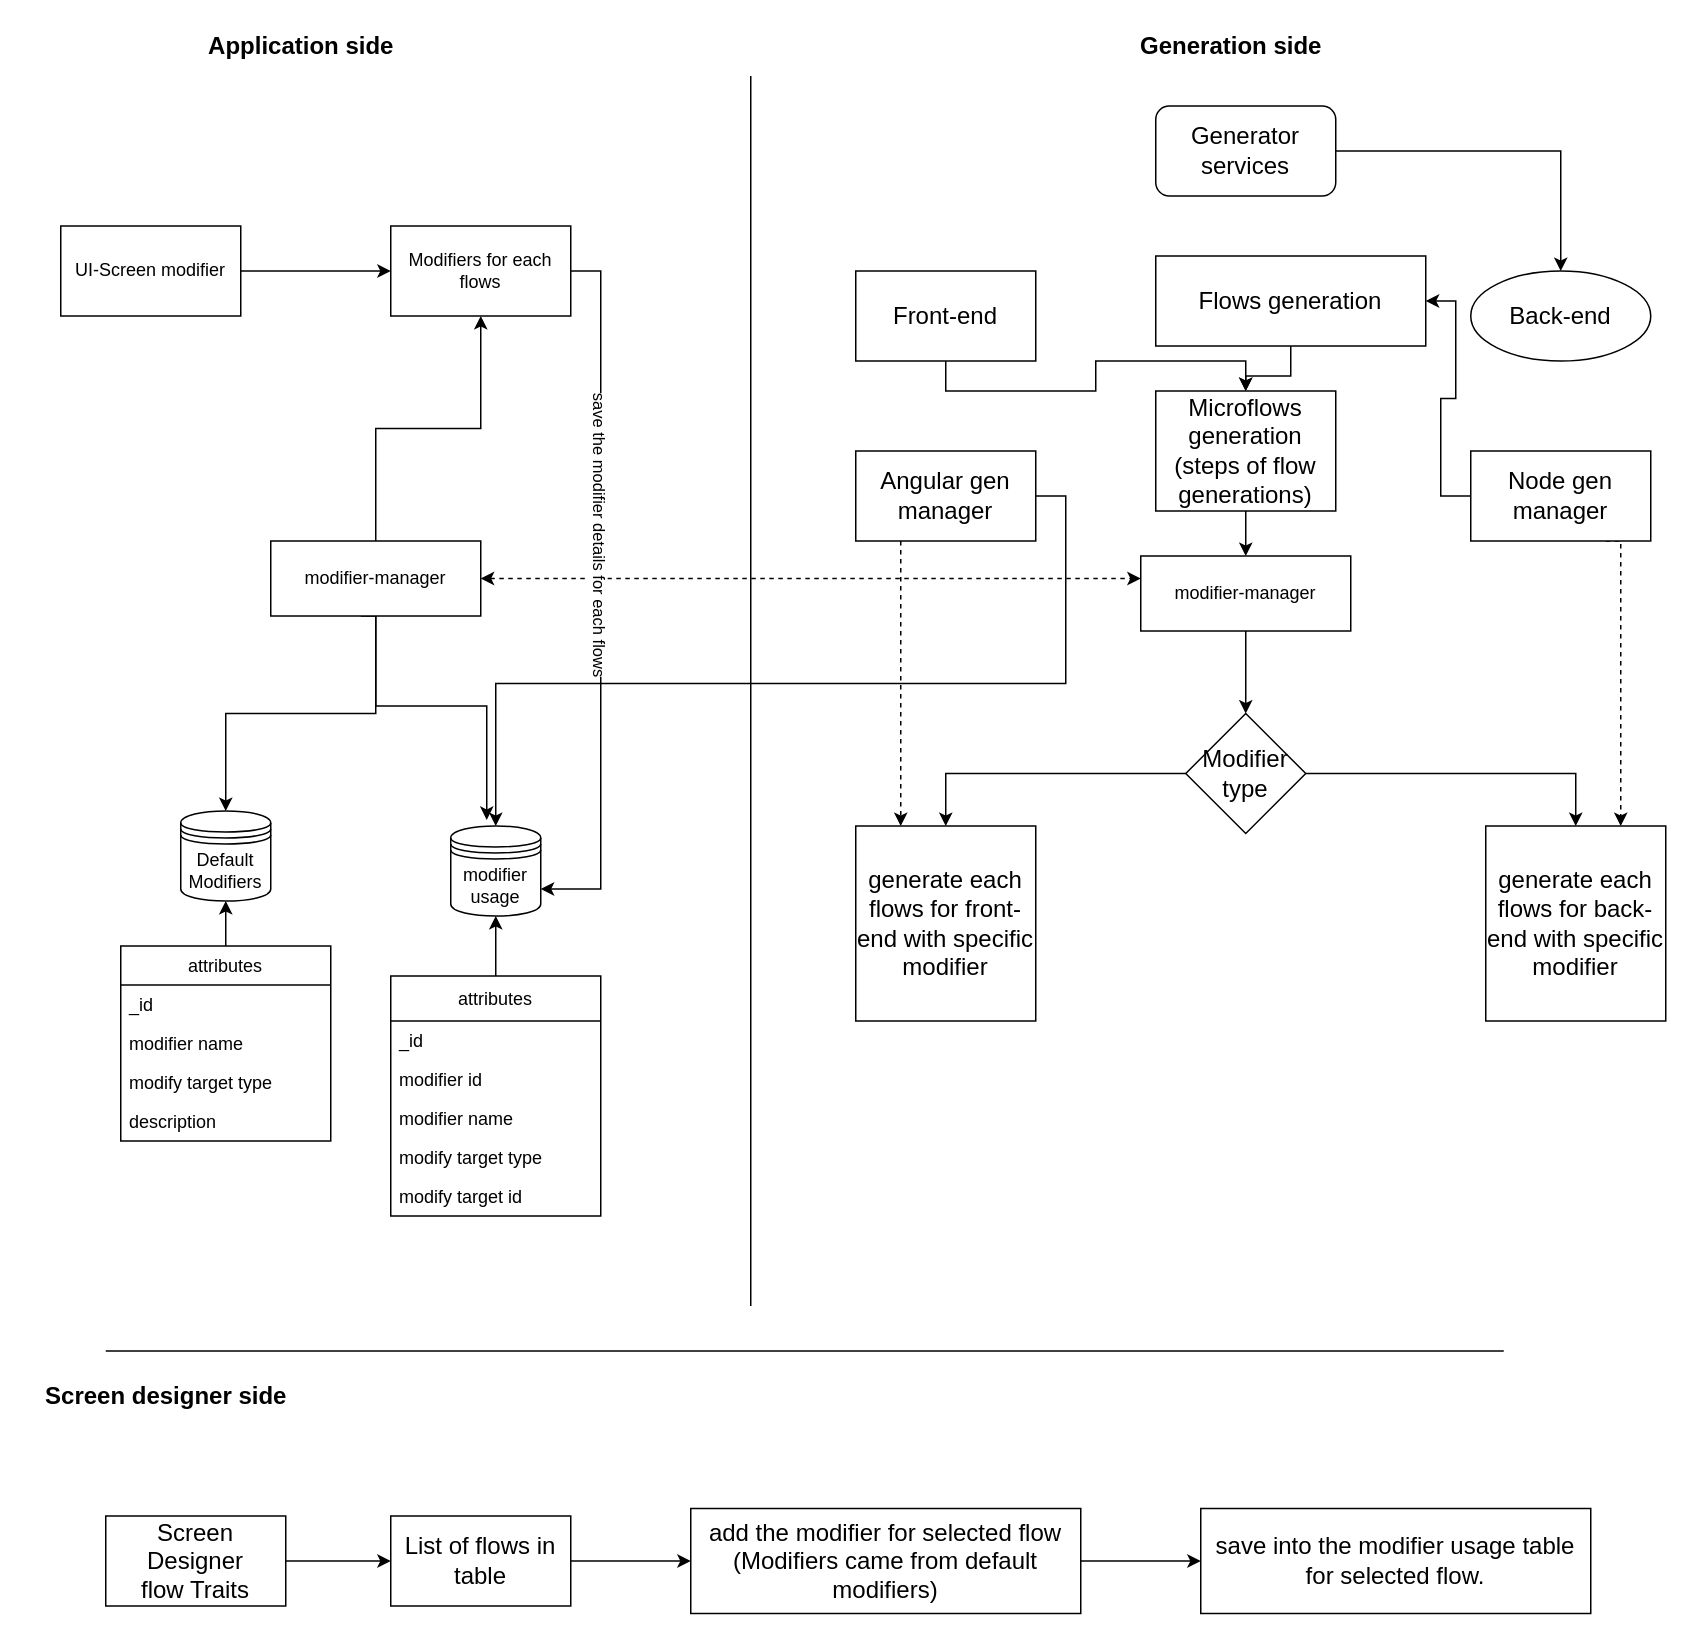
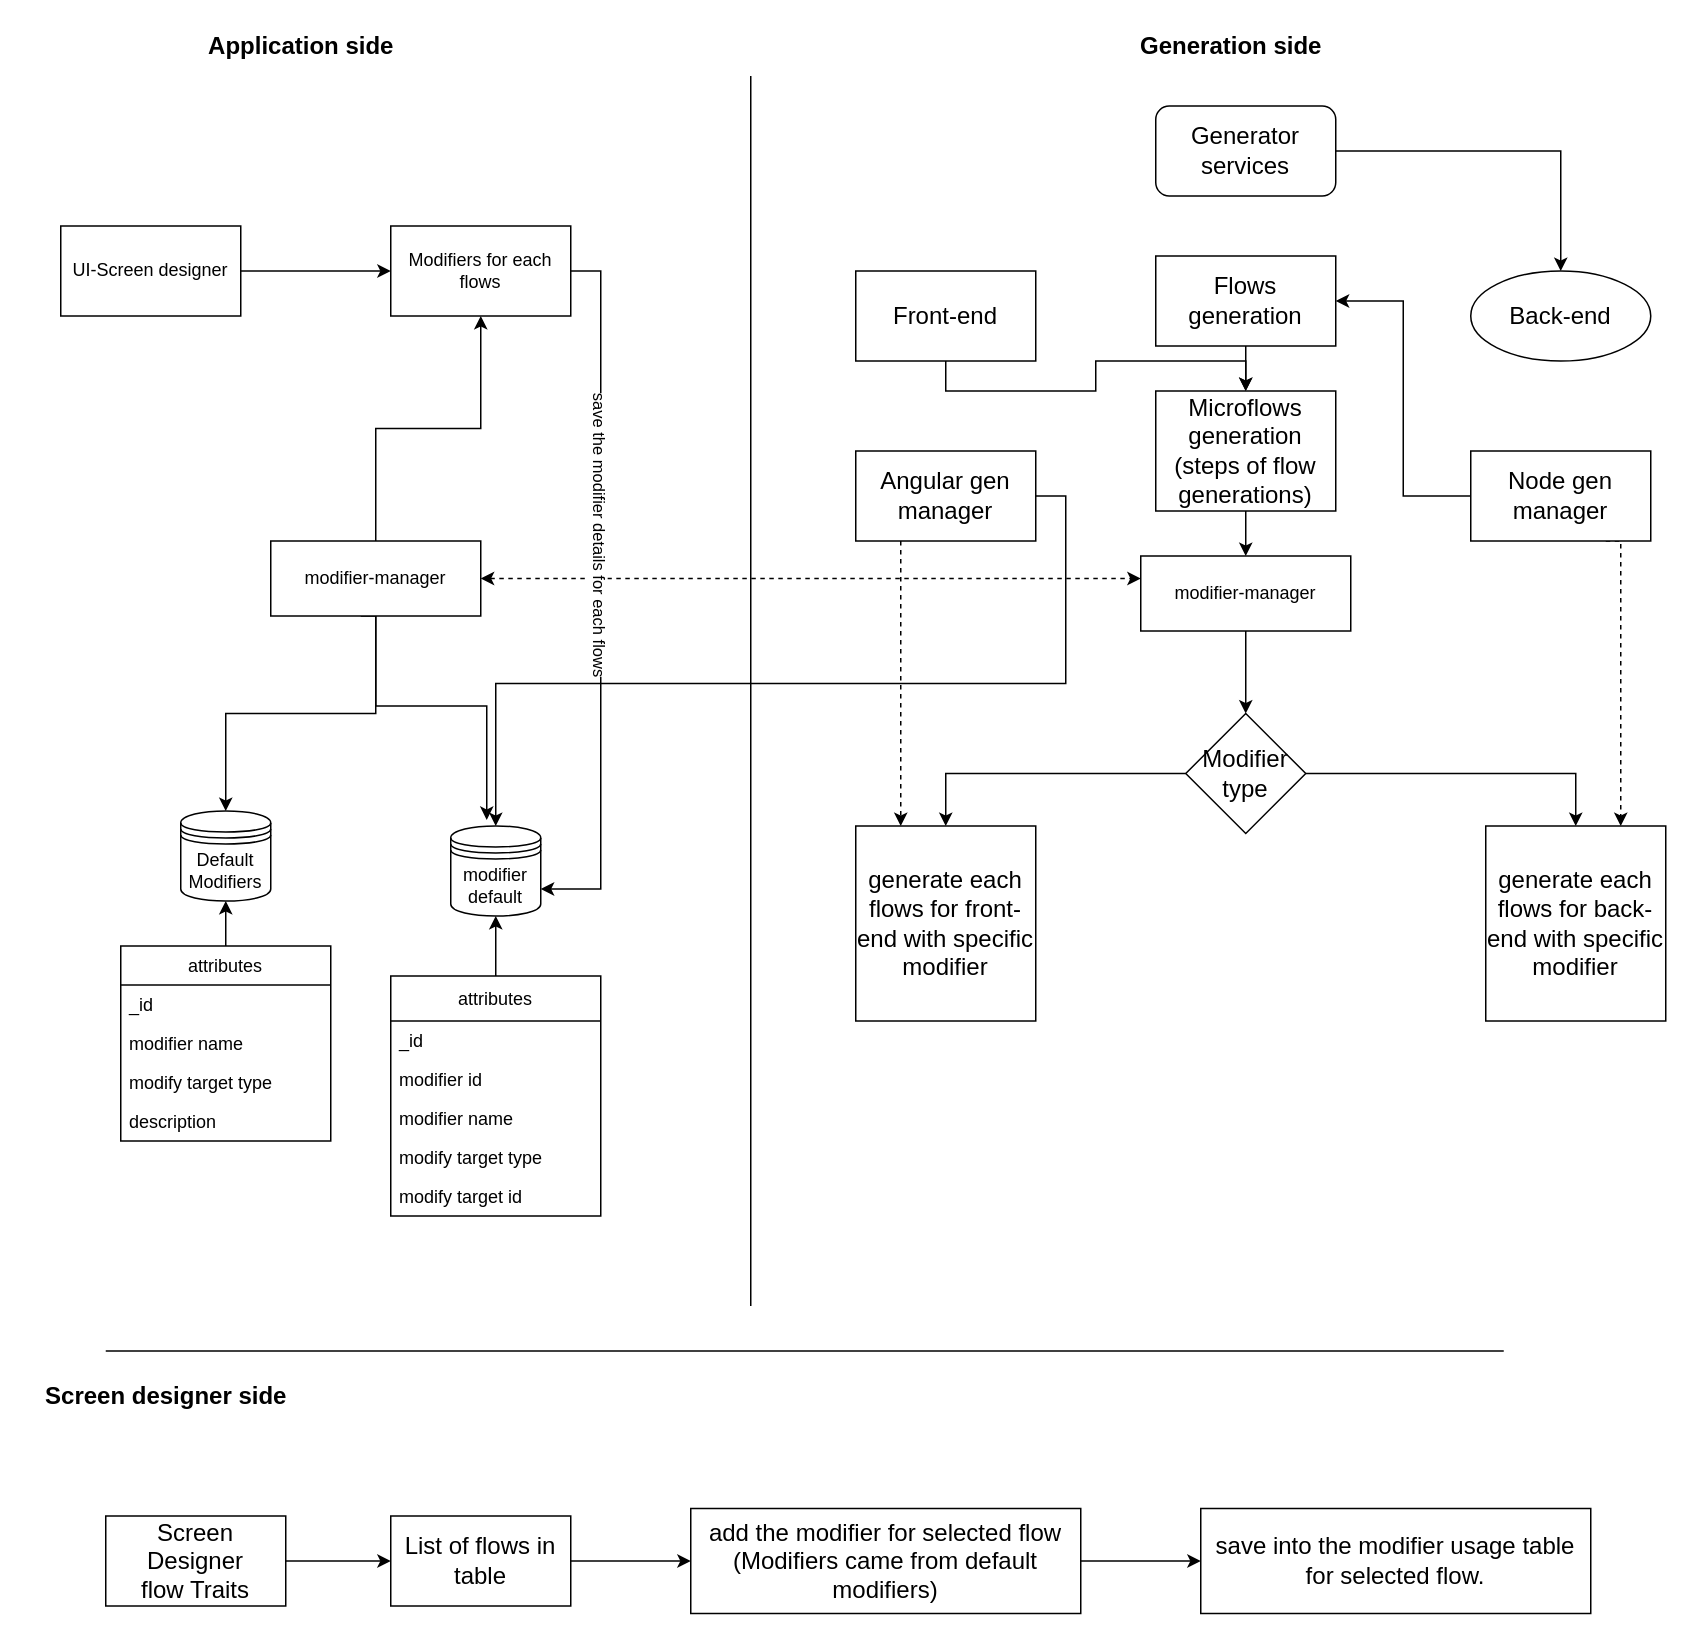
node "UI-Screen modifier": label "UI-Screen modifier" -> "UI-Screen designer"
node "Flows generation": size 270x90 -> 180x90
node "modifier usage": label "modifier usage" -> "modifier default"
